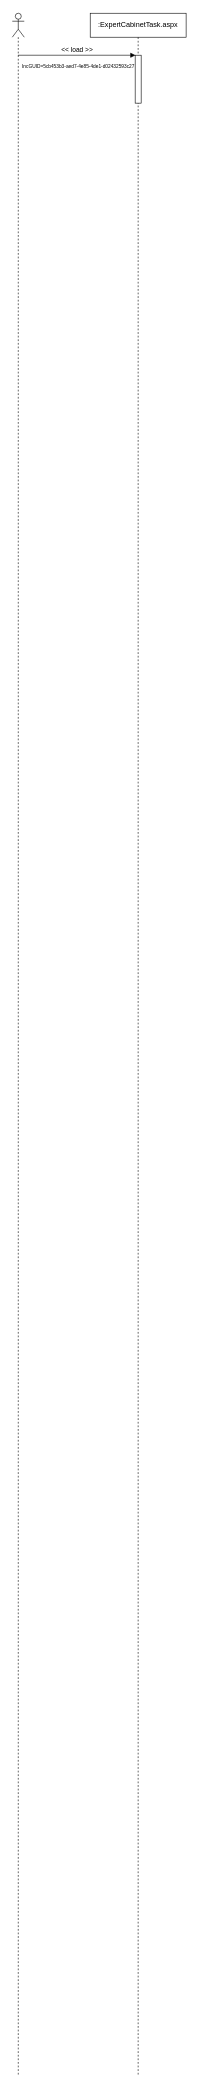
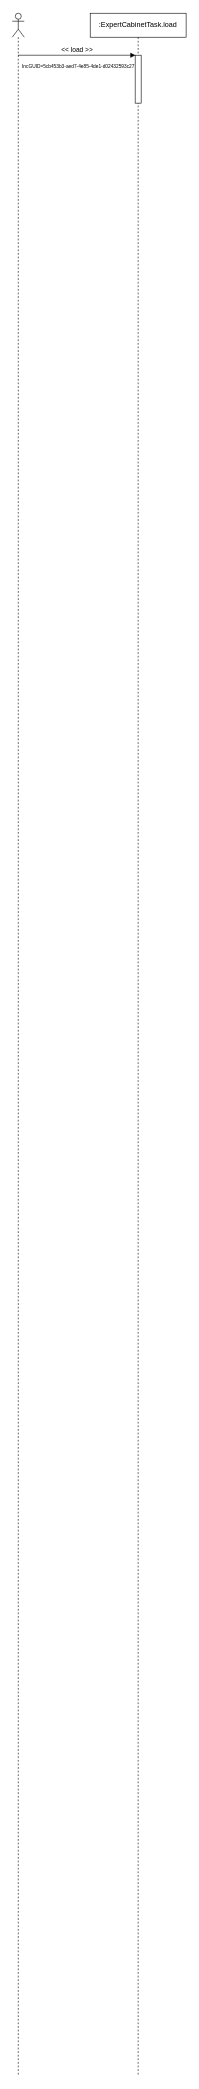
node ":ExpertCabinetTask.aspx": label ":ExpertCabinetTask.aspx" -> ":ExpertCabinetTask.load"
